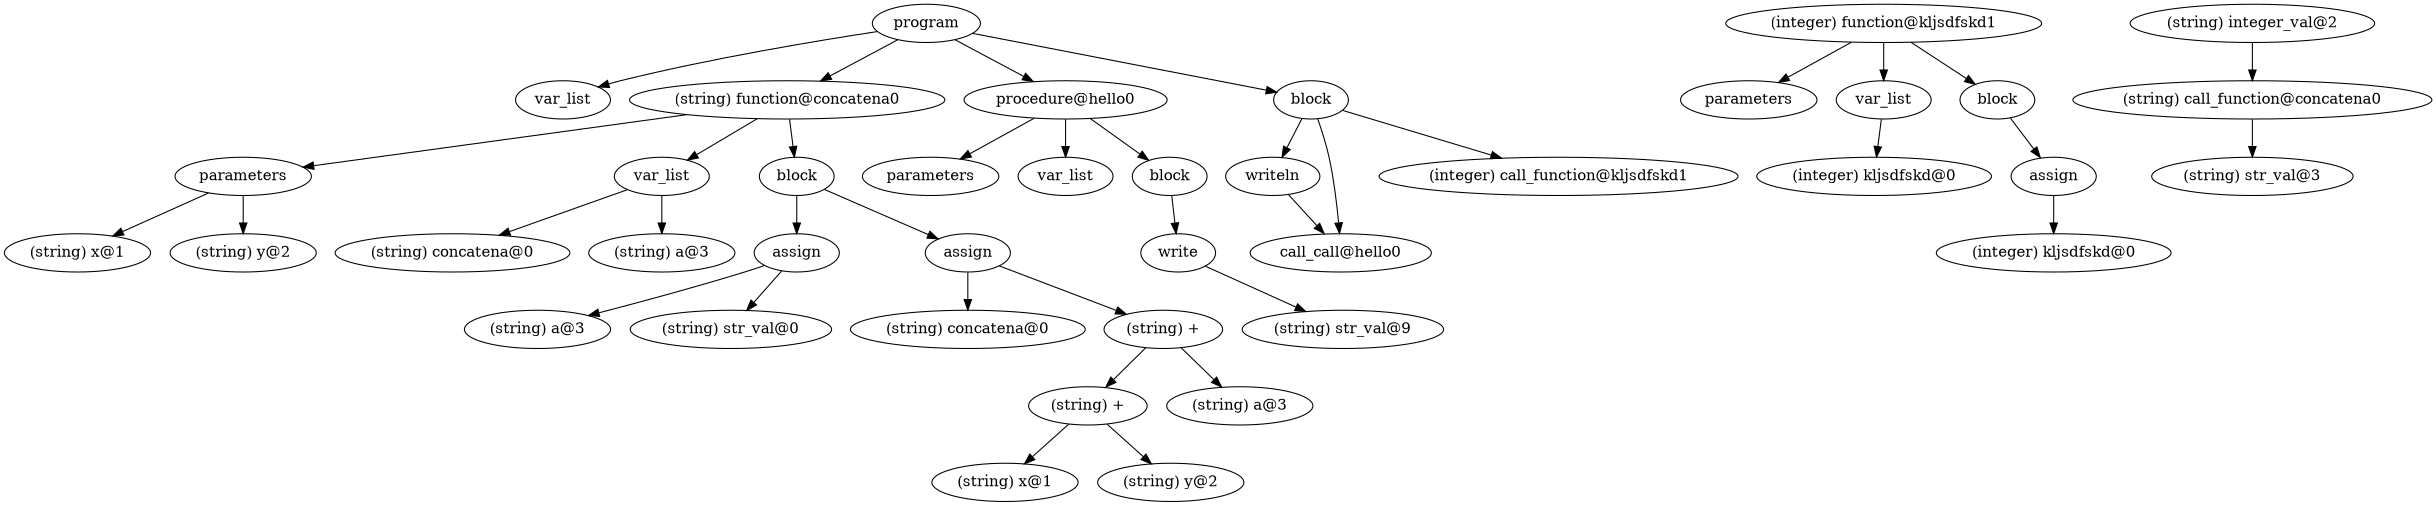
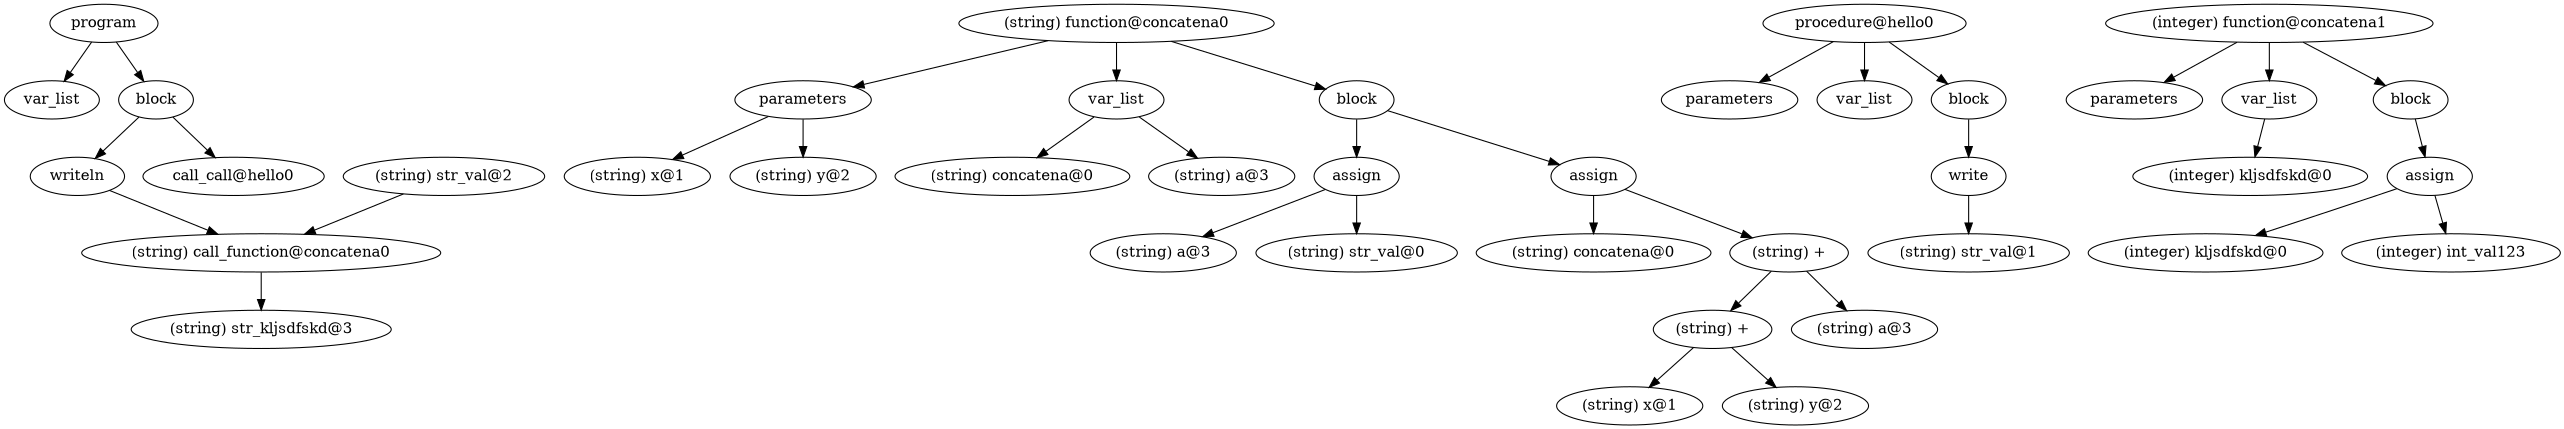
node "(integer) function@kljsdfskd1": label "(integer) function@kljsdfskd1" -> "(integer) function@concatena1"
node "(string) integer_val@2": label "(string) integer_val@2" -> "(string) str_val@2"
edge "program" -> "(string) function@concatena0": removed
edge "program" -> "procedure@hello0": removed
node "(integer) call_function@kljsdfskd1": removed
node "(string) str_val@3": label "(string) str_val@3" -> "(string) str_kljsdfskd@3"
edge "writeln" -> "call_call@hello0": now "writeln" -> "(string) call_function@concatena0"
node "(integer) int_val123": added
node "(string) str_val@9": label "(string) str_val@9" -> "(string) str_val@1"
